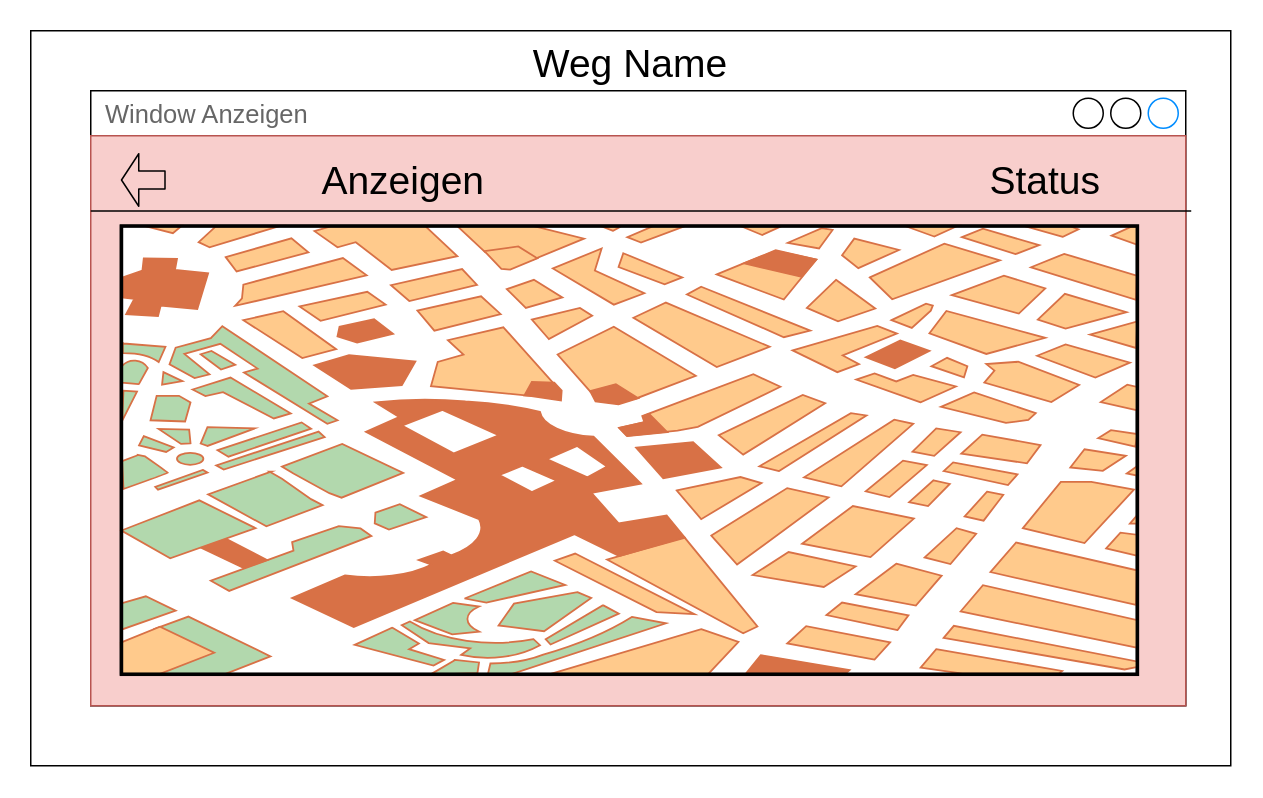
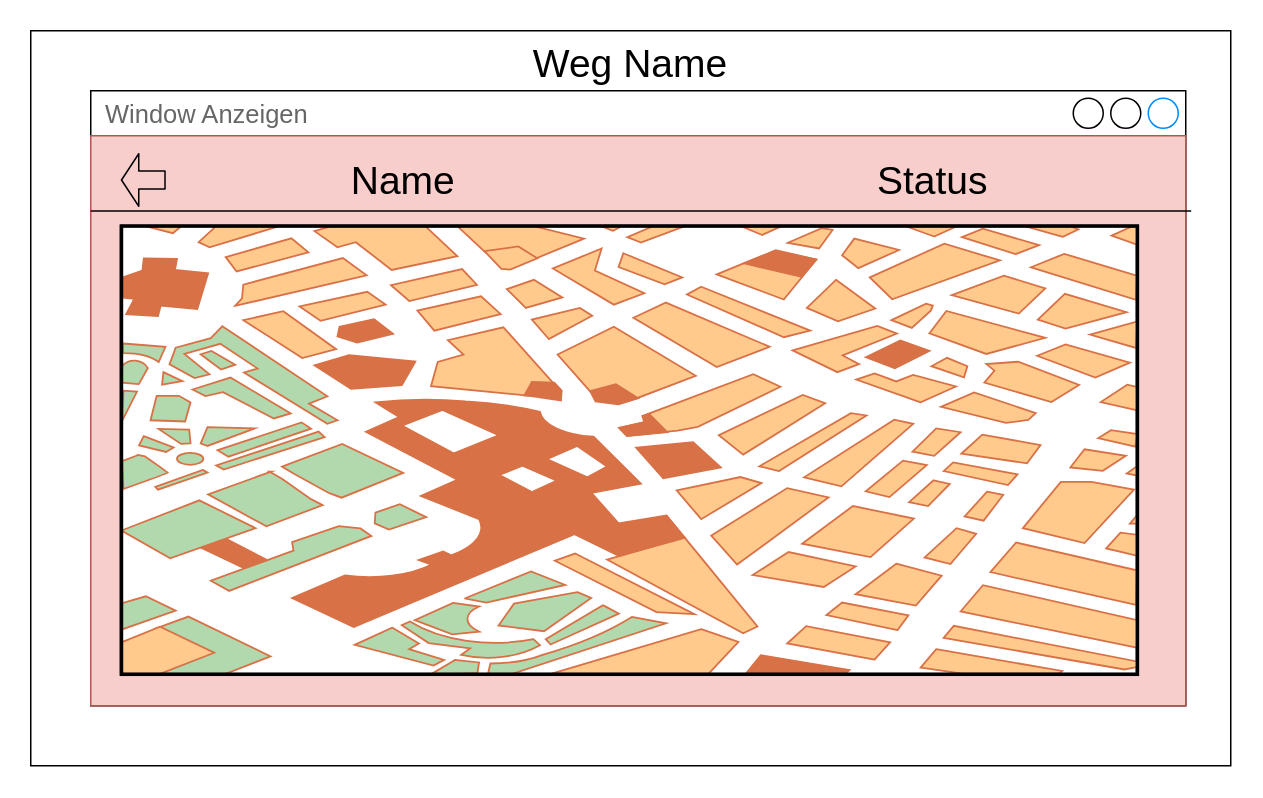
node "Anzeigen": label "Anzeigen" -> "Name"
node "Status": moved (1046, 181) -> (933, 181)
